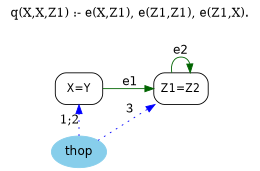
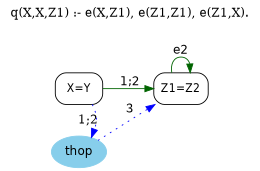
edge "X=Y" -> "Z1=Z2": label "e1" -> "1;2"
edge "thop" -> "X=Y": reversed
